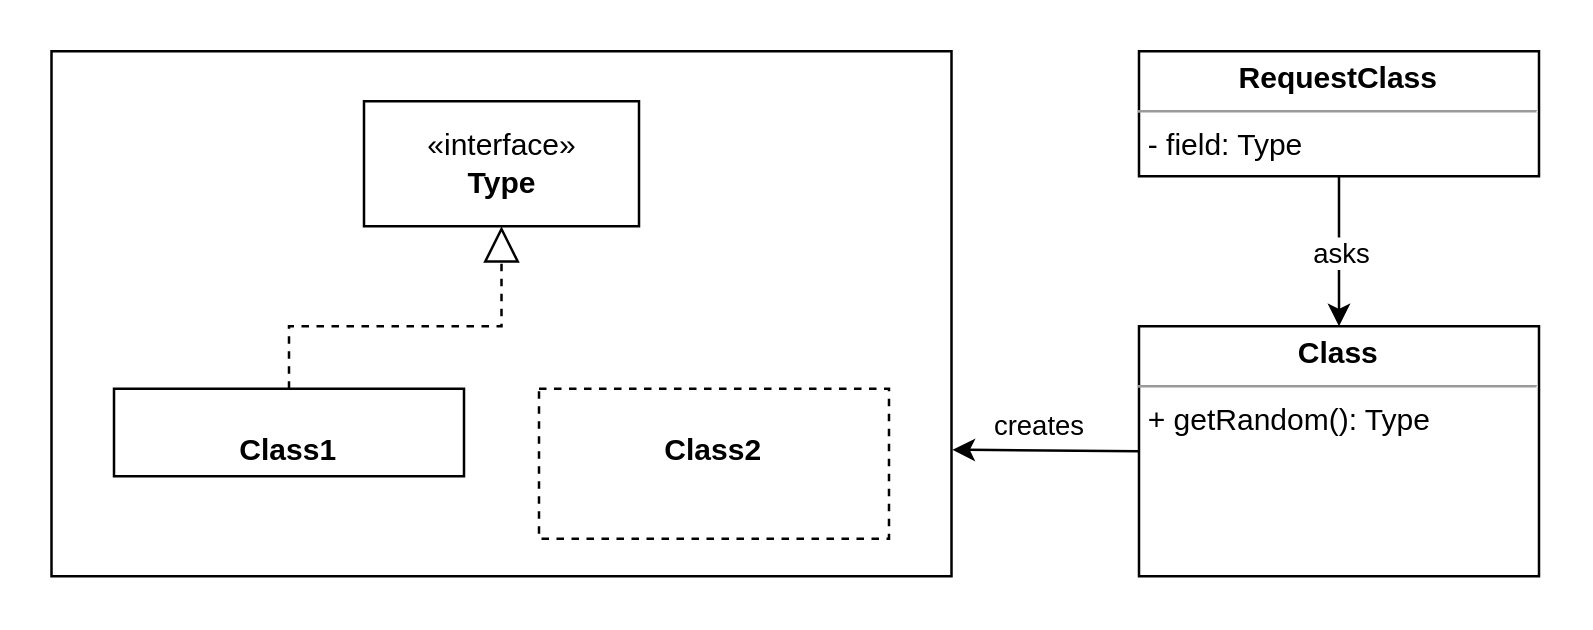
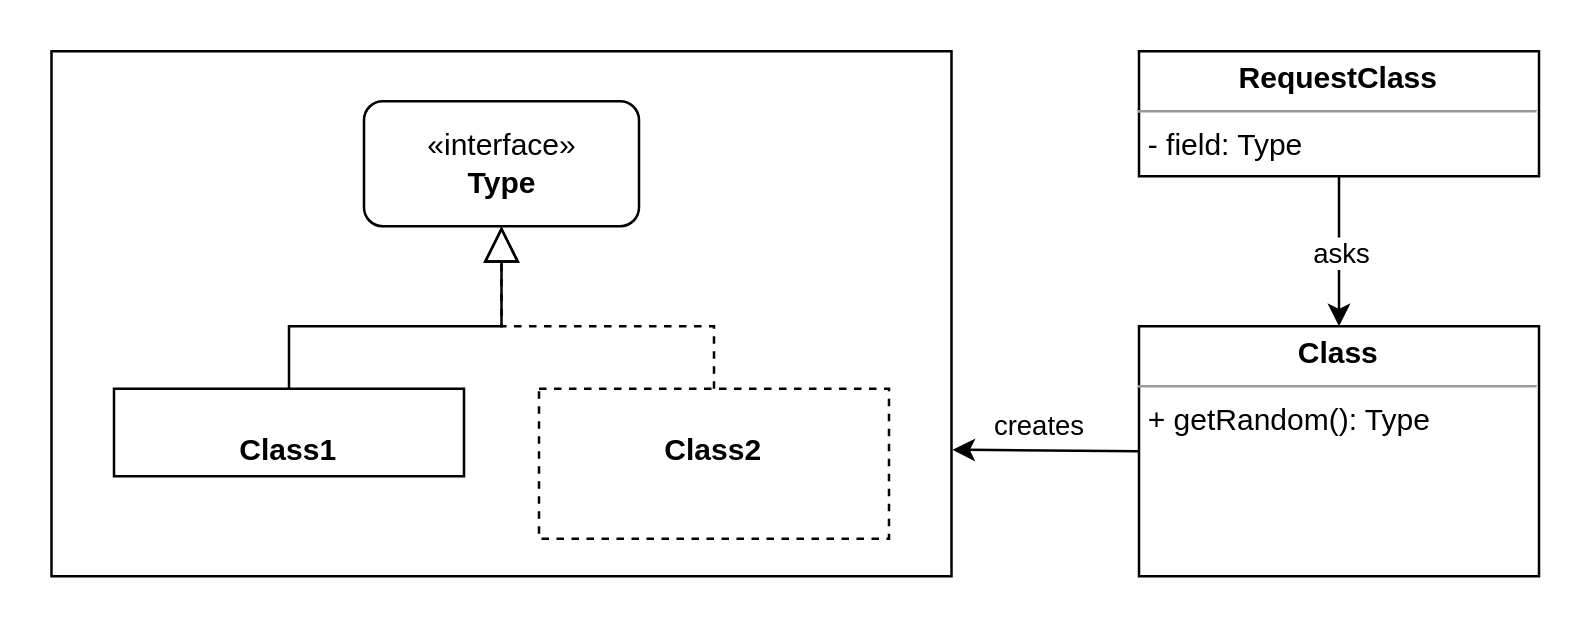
node "«interface» Type": shape rectangle -> rounded rectangle
edge "Class1" -> "«interface» Type": style dashed -> solid
edge "Class2" -> "«interface» Type": added
